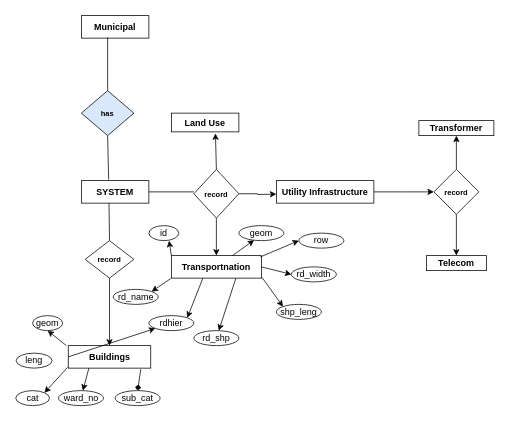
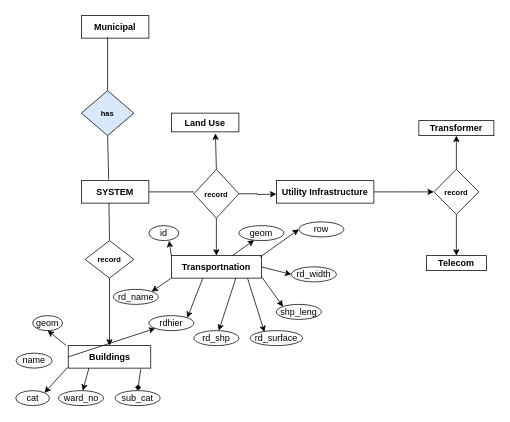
node "row": moved (321, 240) -> (321, 229)
edge "Transportnation" -> "rd_surface": added
node "rd_surface": added
node "leng": label "leng" -> "name"
